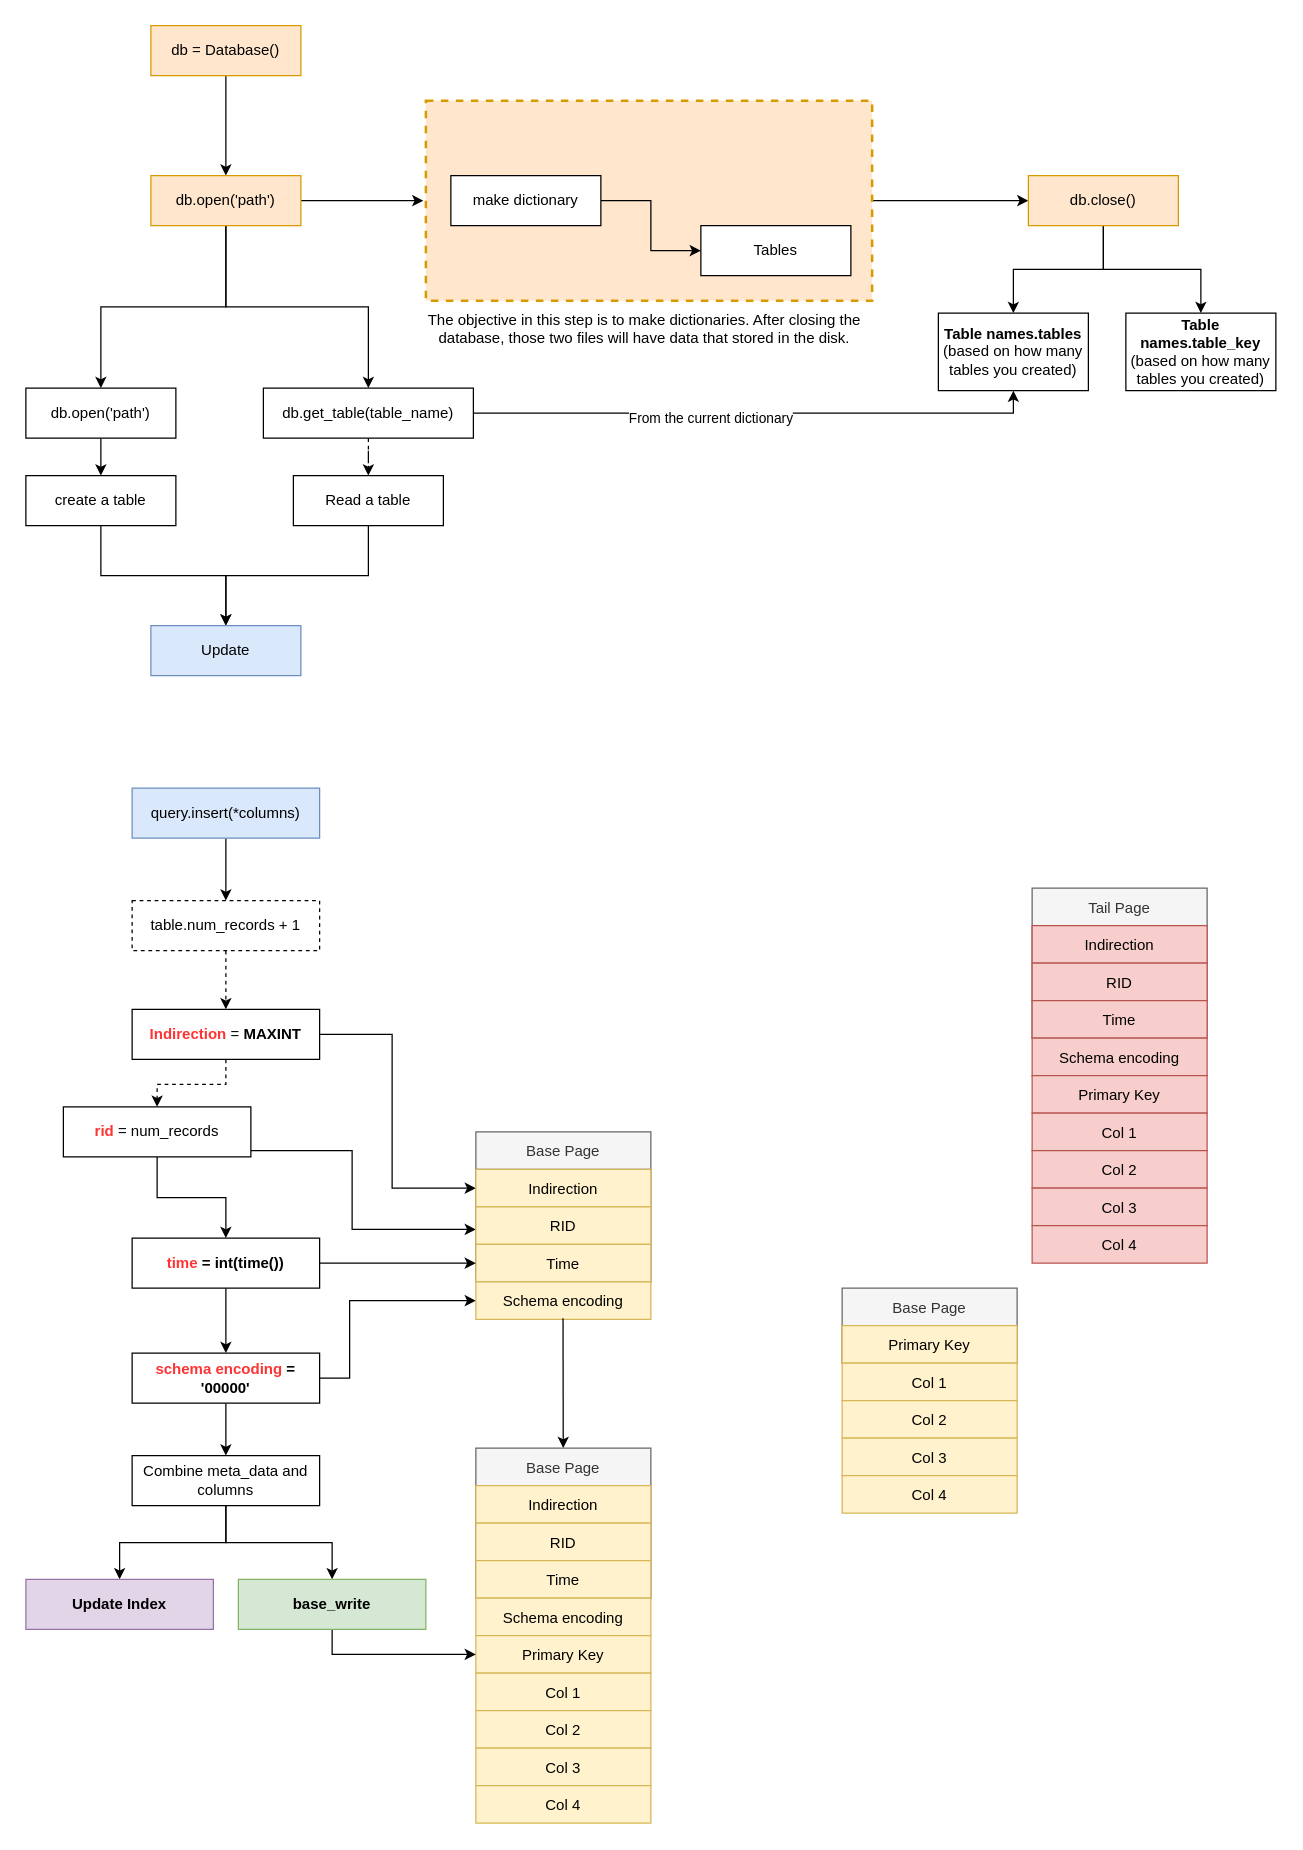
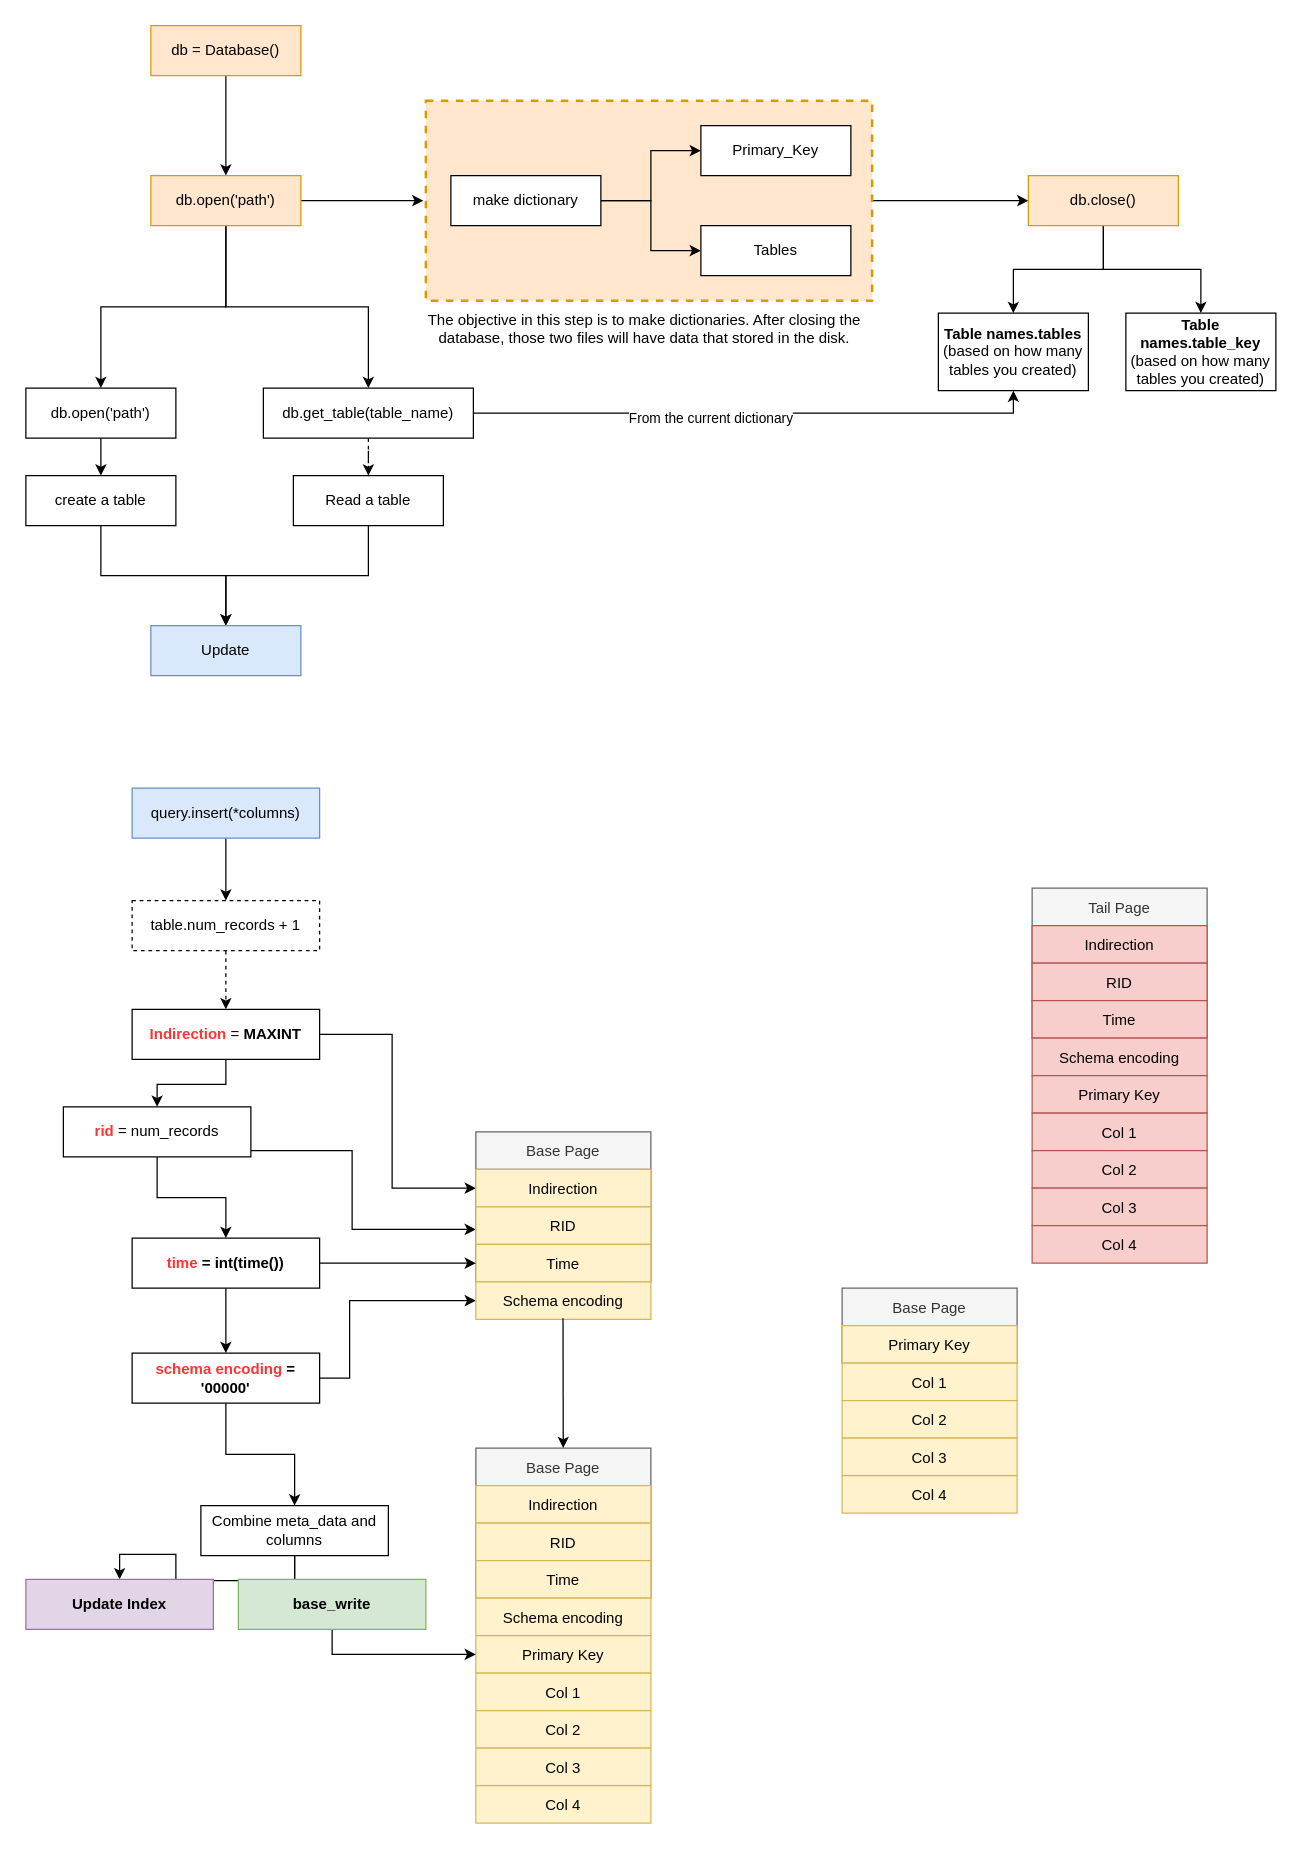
node "Primary_Key": added
edge "make dictionary" -> "Primary_Key": added
edge "Indirection = MAXINT" -> "rid = num_records": style dashed -> solid
node "Combine meta_data and columns": moved (226, 1481) -> (294, 1531)
